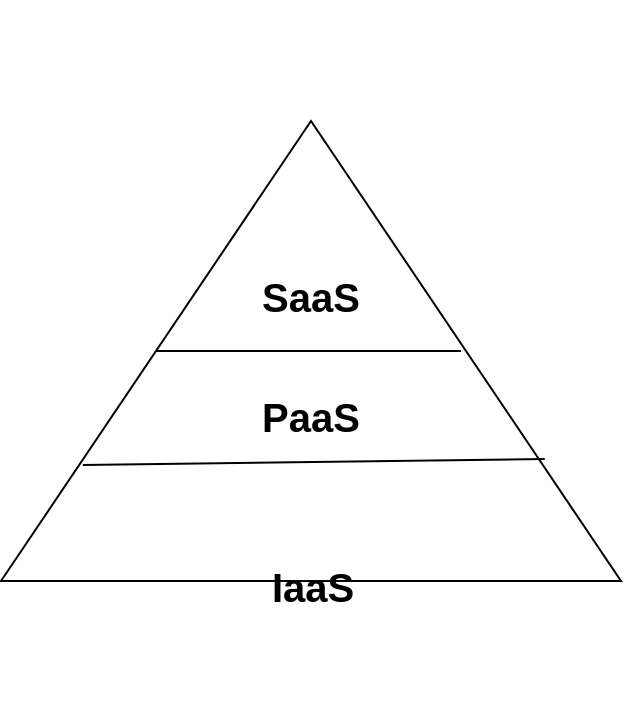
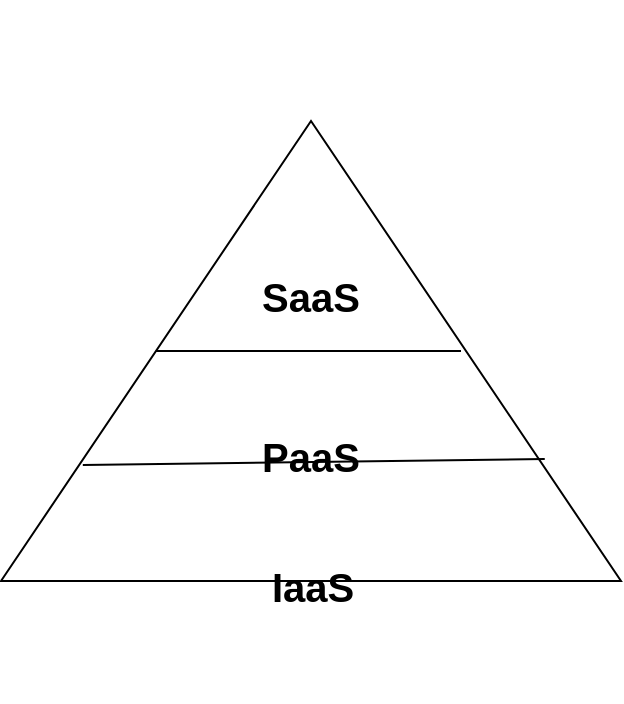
node "PaaS": moved (311, 407) -> (311, 447)
